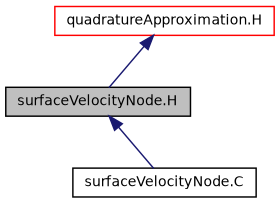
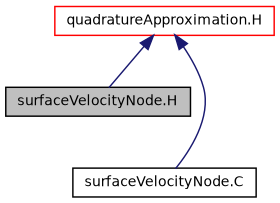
edge "surfaceVelocityNode.C" -> "surfaceVelocityNode.H": now "surfaceVelocityNode.C" -> "quadratureApproximation.H"
